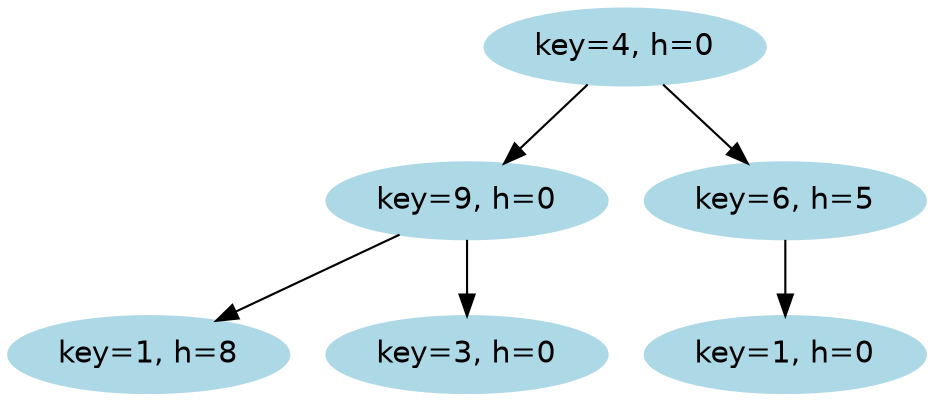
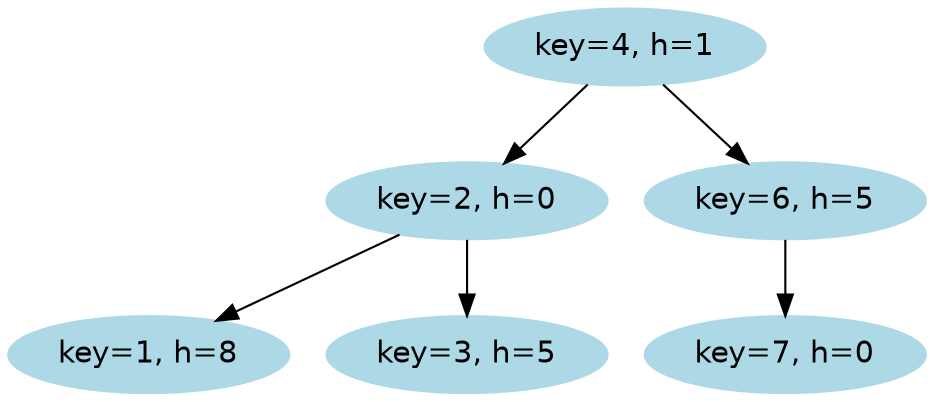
node "key=4, h=0": label "key=4, h=0" -> "key=4, h=1"
node "key=9, h=0": label "key=9, h=0" -> "key=2, h=0"
node "key=3, h=0": label "key=3, h=0" -> "key=3, h=5"
node "key=1, h=0": label "key=1, h=0" -> "key=7, h=0"
